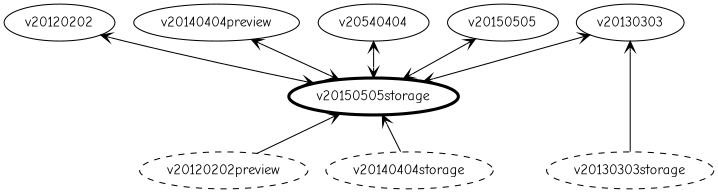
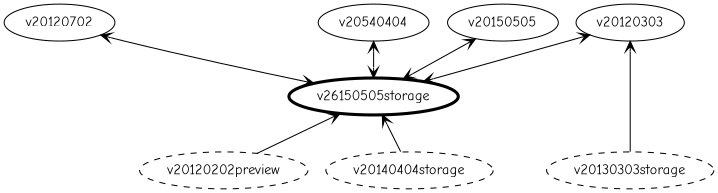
node "v20120202": label "v20120202" -> "v20120702"
node "v20140404preview": removed
node "v20130303": label "v20130303" -> "v20120303"
node "v20150505storage": label "v20150505storage" -> "v26150505storage"
